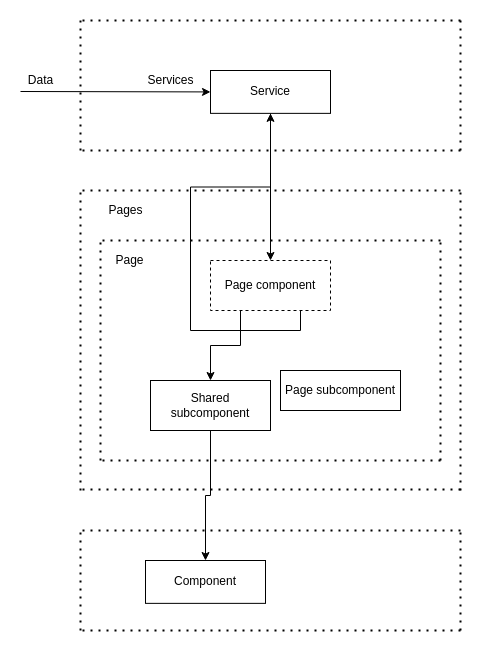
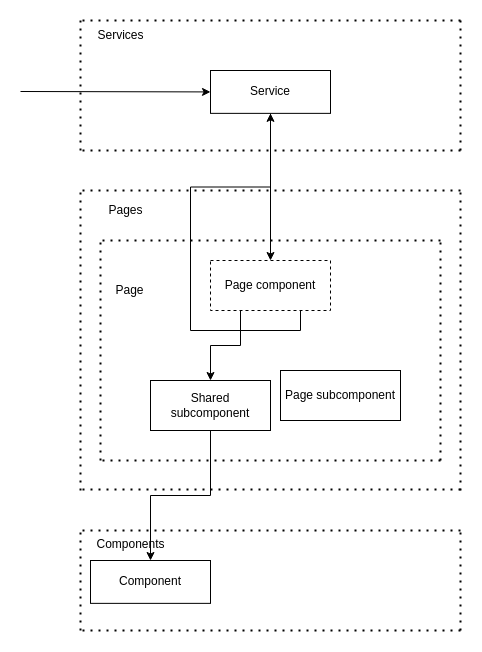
node "Services": moved (171, 80) -> (121, 35)
node "Data": removed
node "Page": moved (129, 261) -> (129, 291)
node "Page subcomponent": size 120x40 -> 120x50
node "Components": added
node "Component": moved (206, 582) -> (151, 582)
